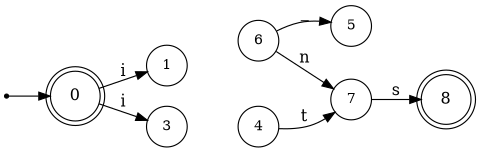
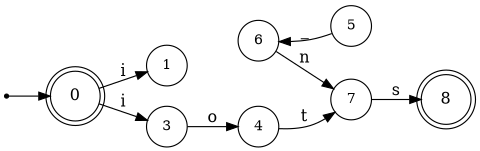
edge "6" -> "5": reversed
edge "3" -> "4": added, label "o"
